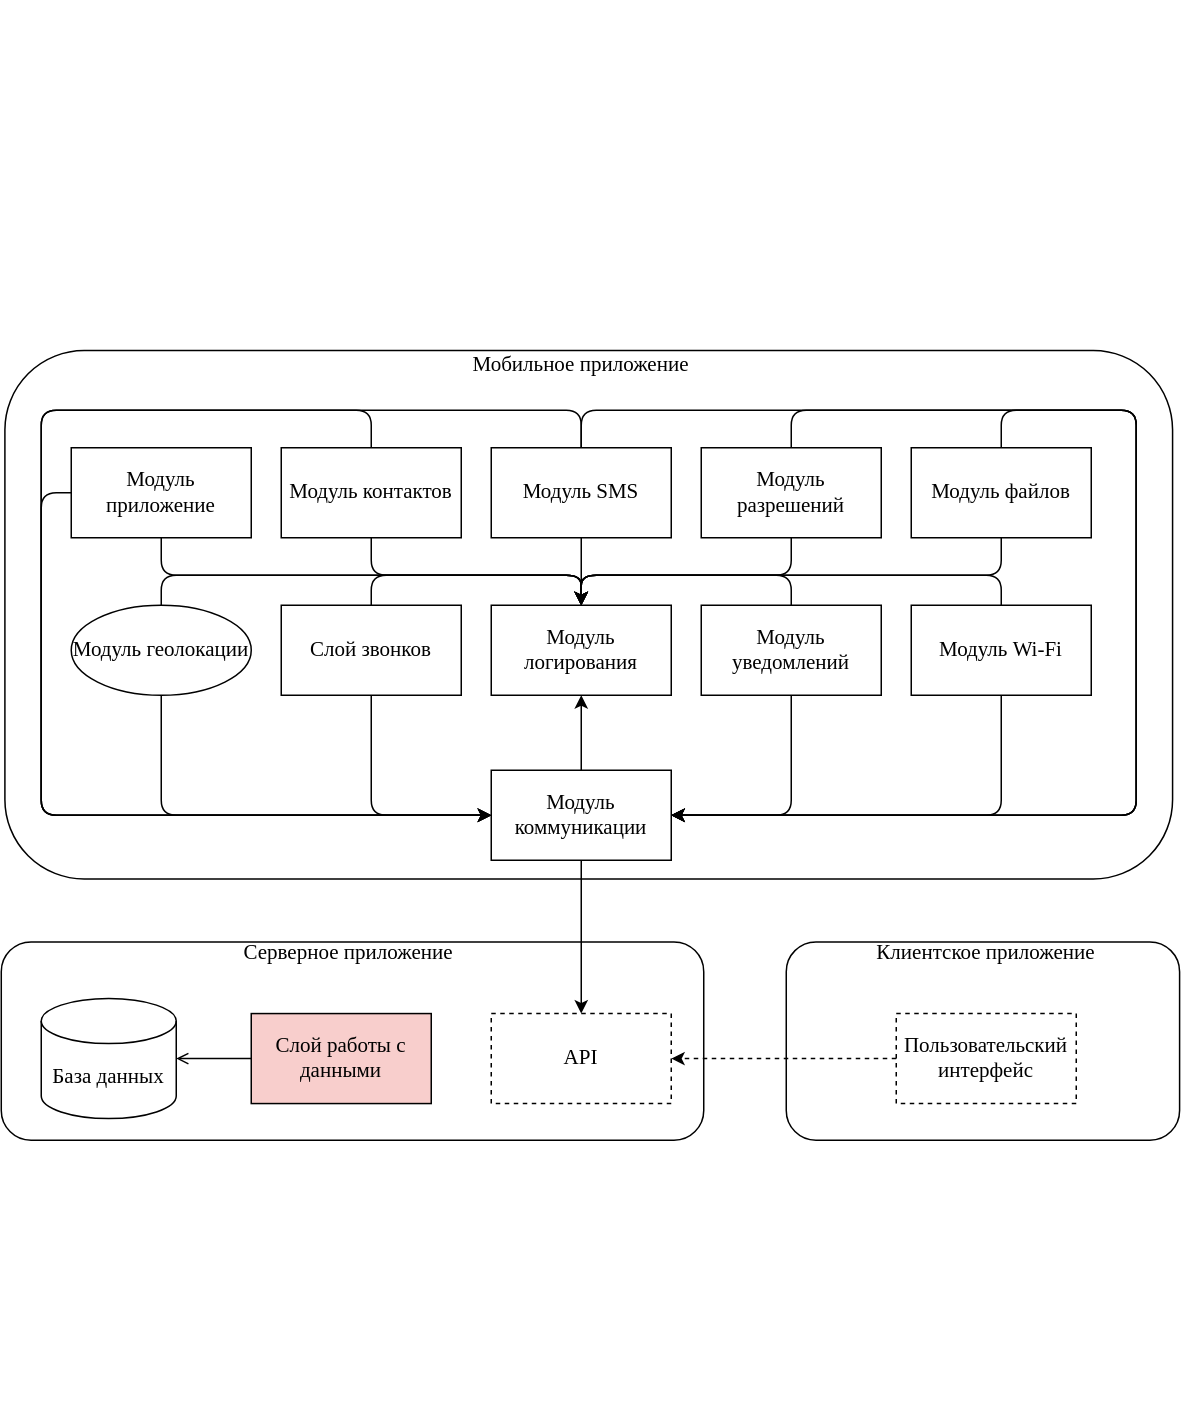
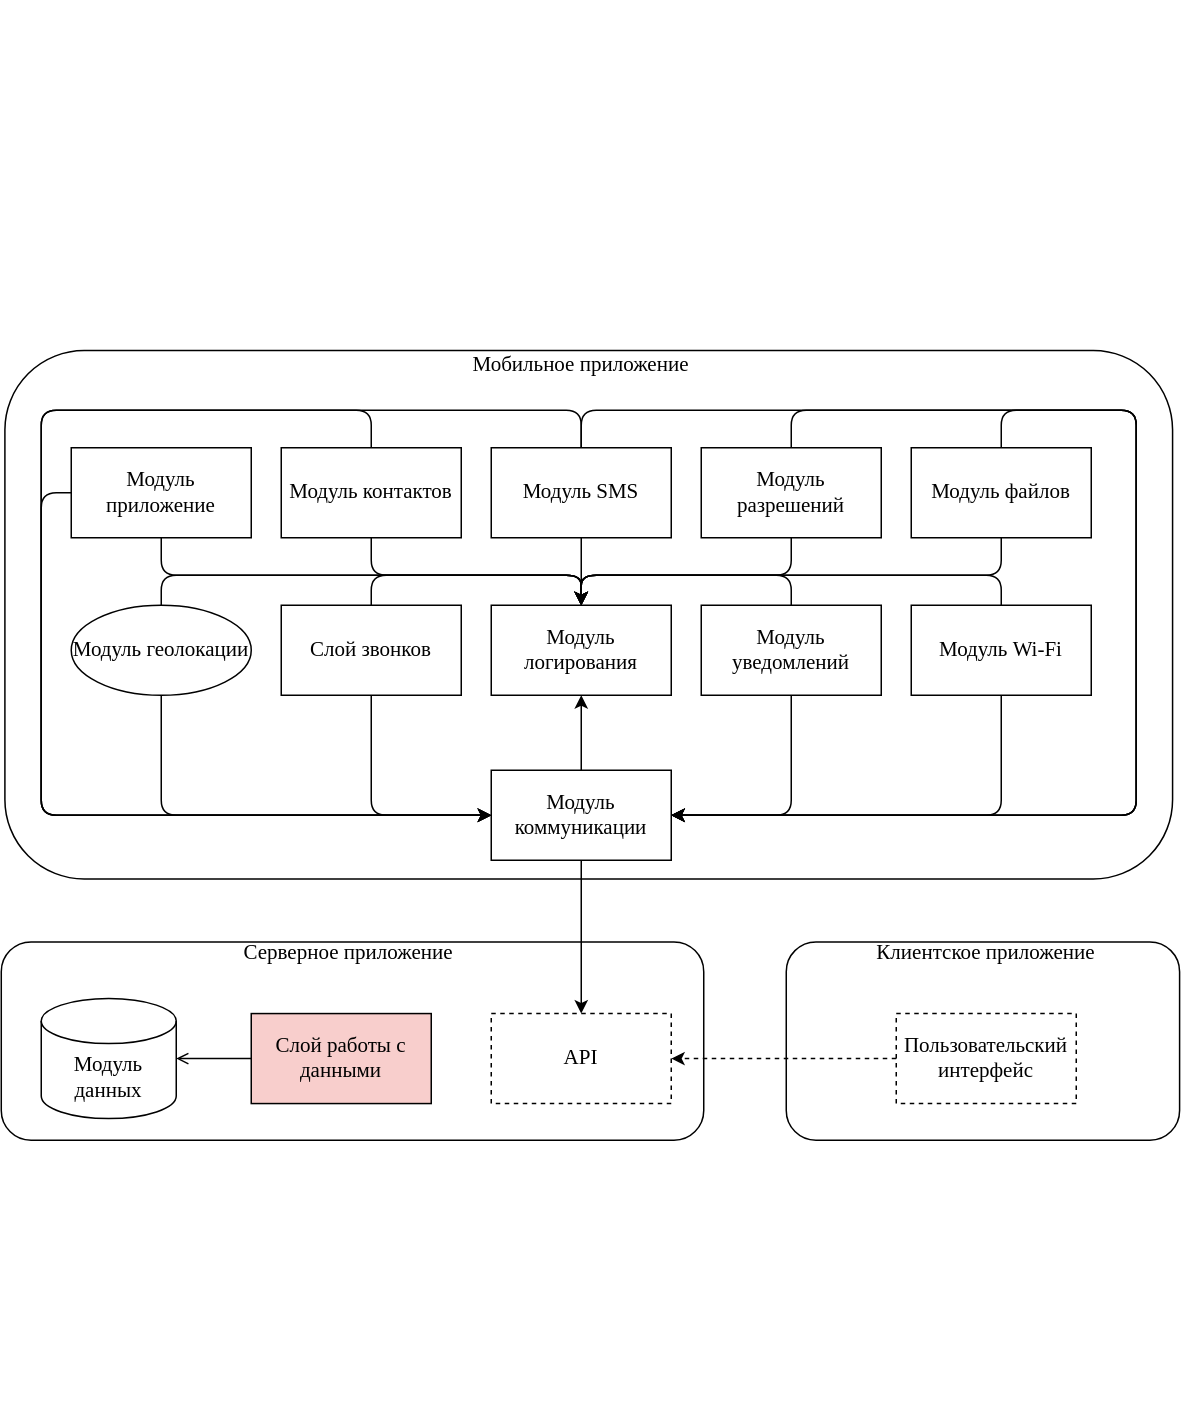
node "База данных": label "База данных" -> "Модуль данных"
